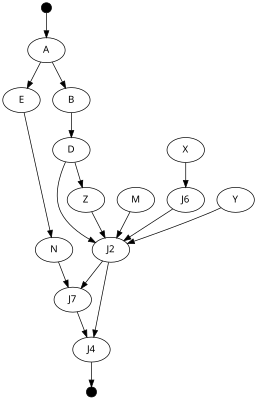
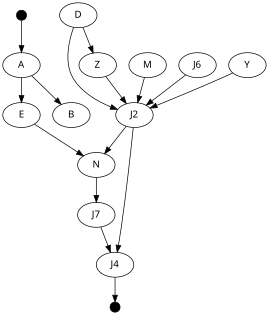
edge "B" -> "D": removed
node "X": removed
edge "J2" -> "J7": now "J2" -> "N"
